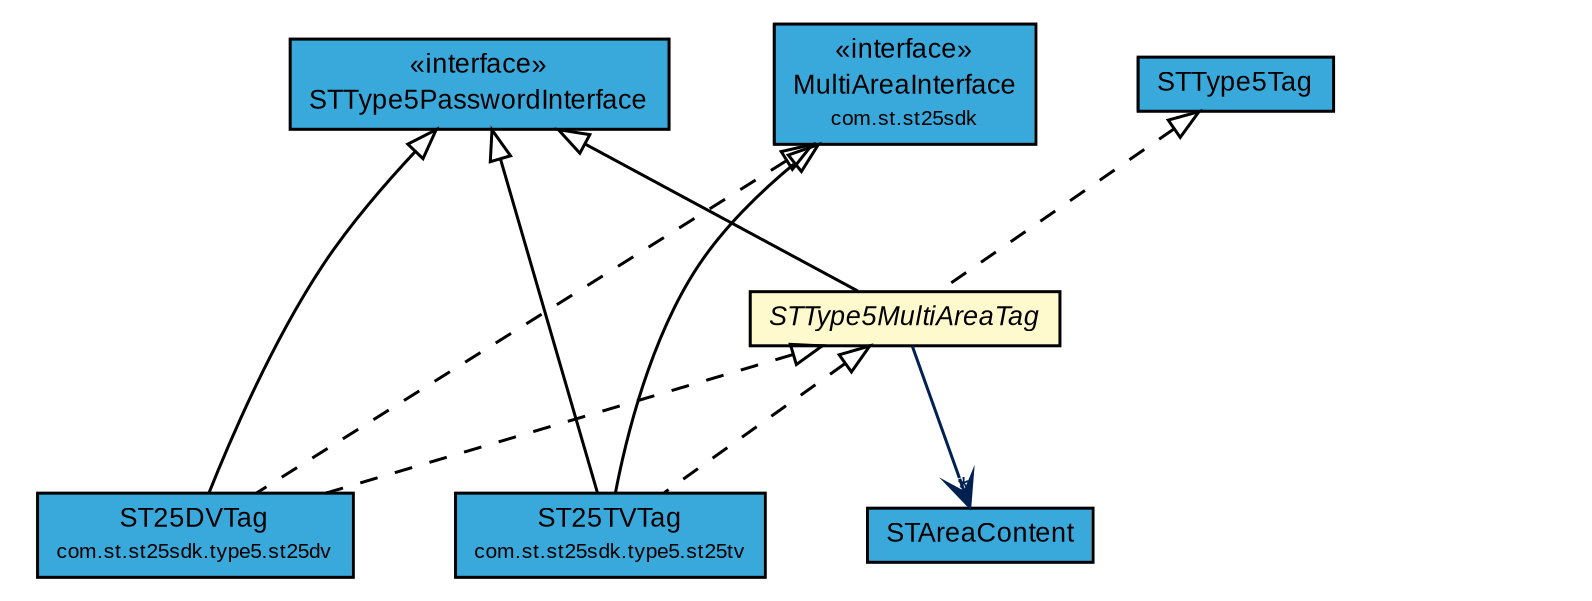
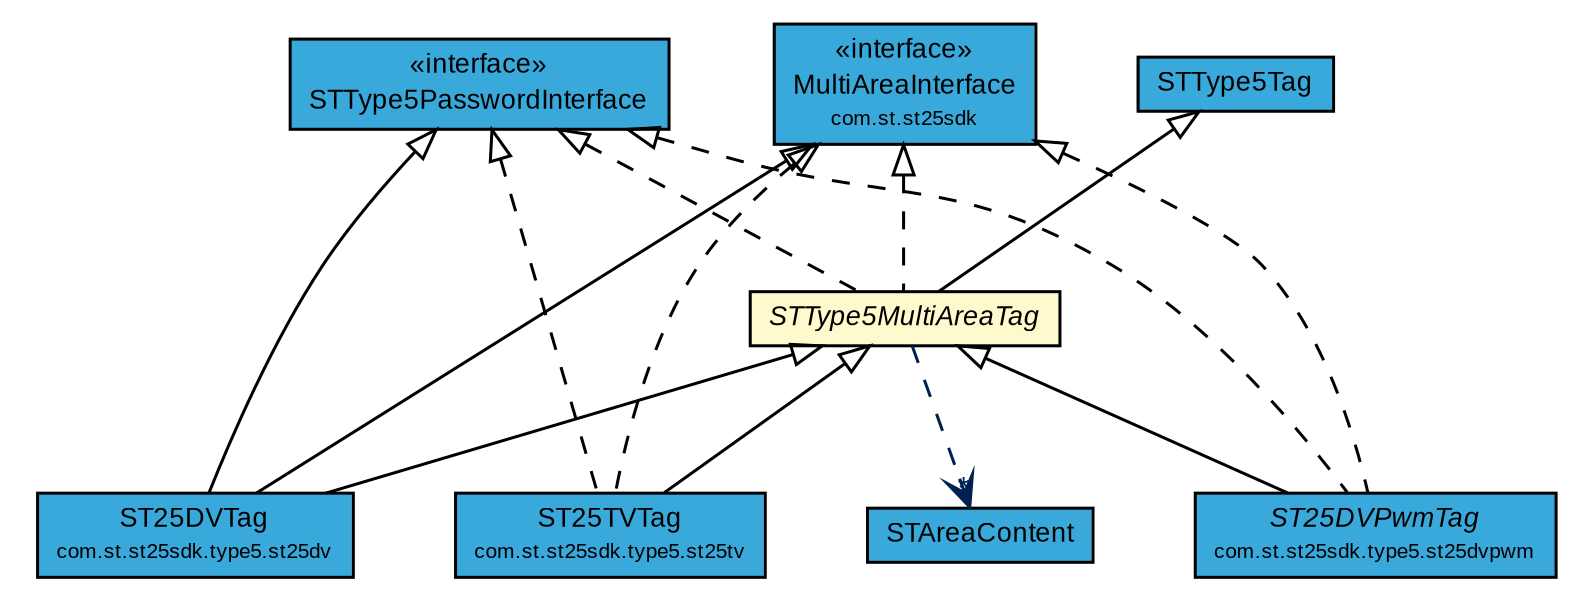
edge "STType5MultiAreaTag" -> "STType5Tag": style dashed -> solid
edge "STType5MultiAreaTag" -> "STType5PasswordInterface": style solid -> dashed
edge "STType5MultiAreaTag" -> "MultiAreaInterface": added
edge "ST25TVTag" -> "MultiAreaInterface": style solid -> dashed
edge "ST25DVTag" -> "MultiAreaInterface": style dashed -> solid
edge "ST25TVTag" -> "STType5PasswordInterface": style solid -> dashed
edge "STType5MultiAreaTag" -> "STAreaContent": style solid -> dashed
edge "ST25DVTag" -> "STType5MultiAreaTag": style dashed -> solid
edge "ST25TVTag" -> "STType5MultiAreaTag": style dashed -> solid
node "ST25DVPwmTag": added
